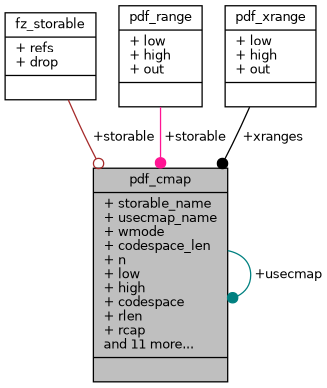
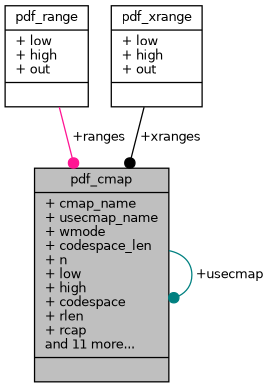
node "fz_storable": removed
edge "pdf_range" -> "pdf_cmap": label " +storable" -> " +ranges"
node "pdf_cmap": text "+ storable_name" -> "+ cmap_name"
